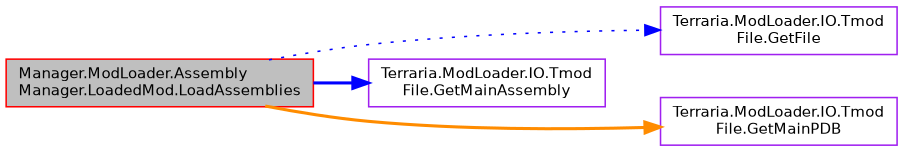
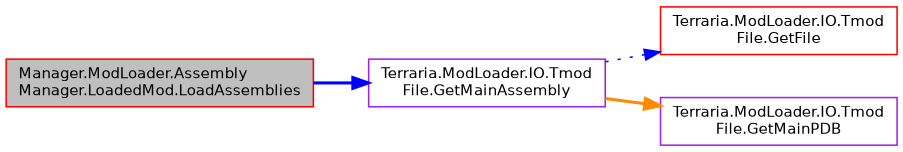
node "Terraria.ModLoader.IO.Tmod File.GetFile": color purple -> red
edge "Manager.ModLoader.Assembly Manager.LoadedMod.LoadAssemblies" -> "Terraria.ModLoader.IO.Tmod File.GetFile": now "Terraria.ModLoader.IO.Tmod File.GetMainAssembly" -> "Terraria.ModLoader.IO.Tmod File.GetFile"
edge "Manager.ModLoader.Assembly Manager.LoadedMod.LoadAssemblies" -> "Terraria.ModLoader.IO.Tmod File.GetMainPDB": now "Terraria.ModLoader.IO.Tmod File.GetMainAssembly" -> "Terraria.ModLoader.IO.Tmod File.GetMainPDB"
